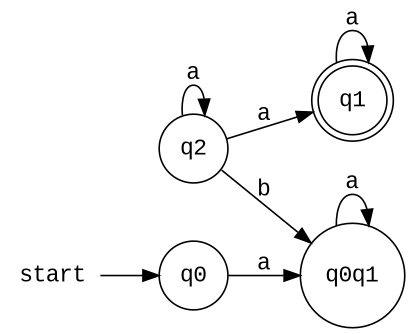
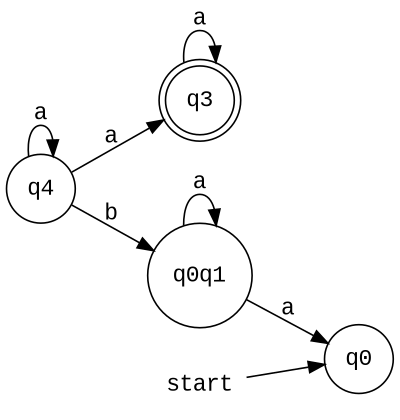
node "q1": label "q1" -> "q3"
node "q2": label "q2" -> "q4"
edge "q0" -> "q0q1": reversed
